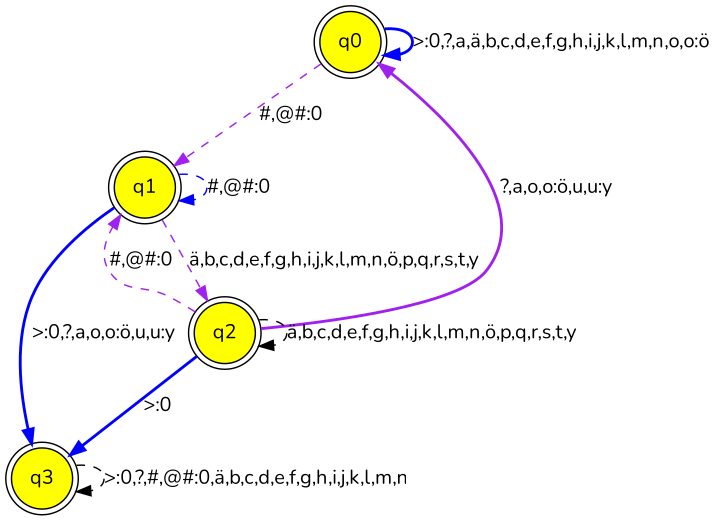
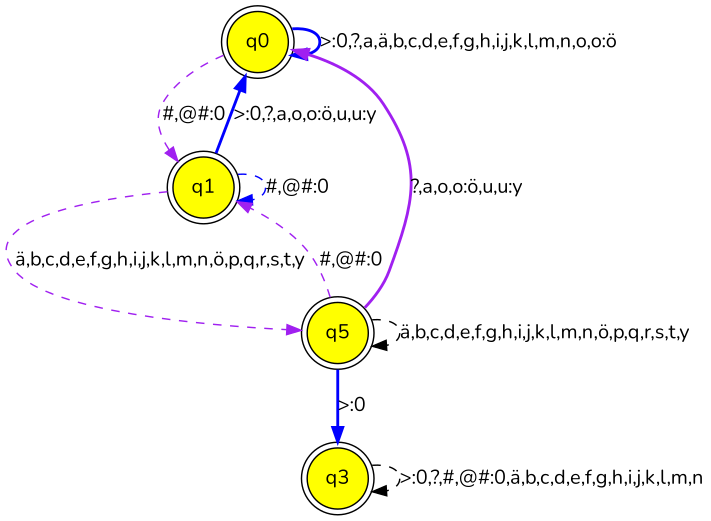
edge "q1" -> "q3": now "q1" -> "q0"
node "q2": label "q2" -> "q5"
